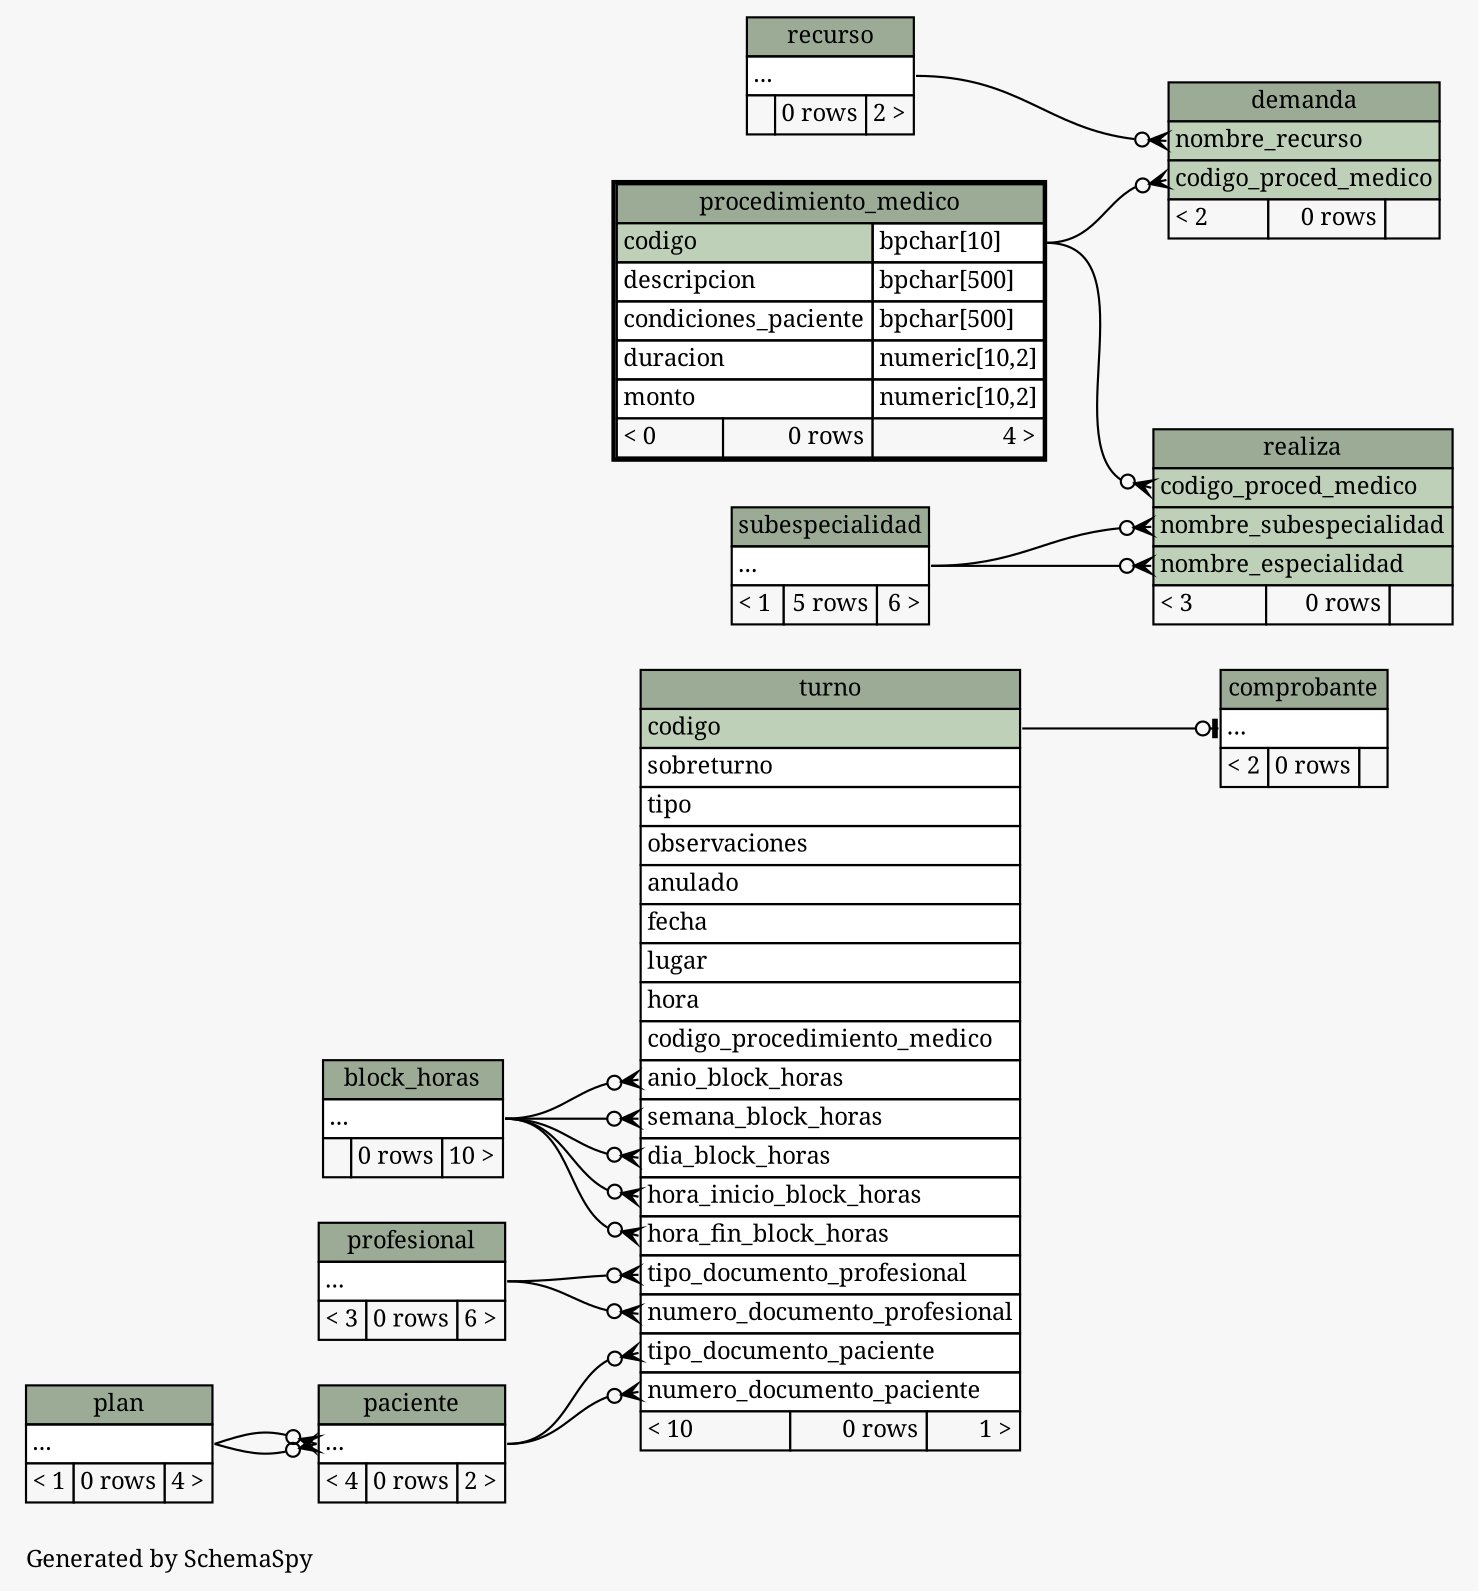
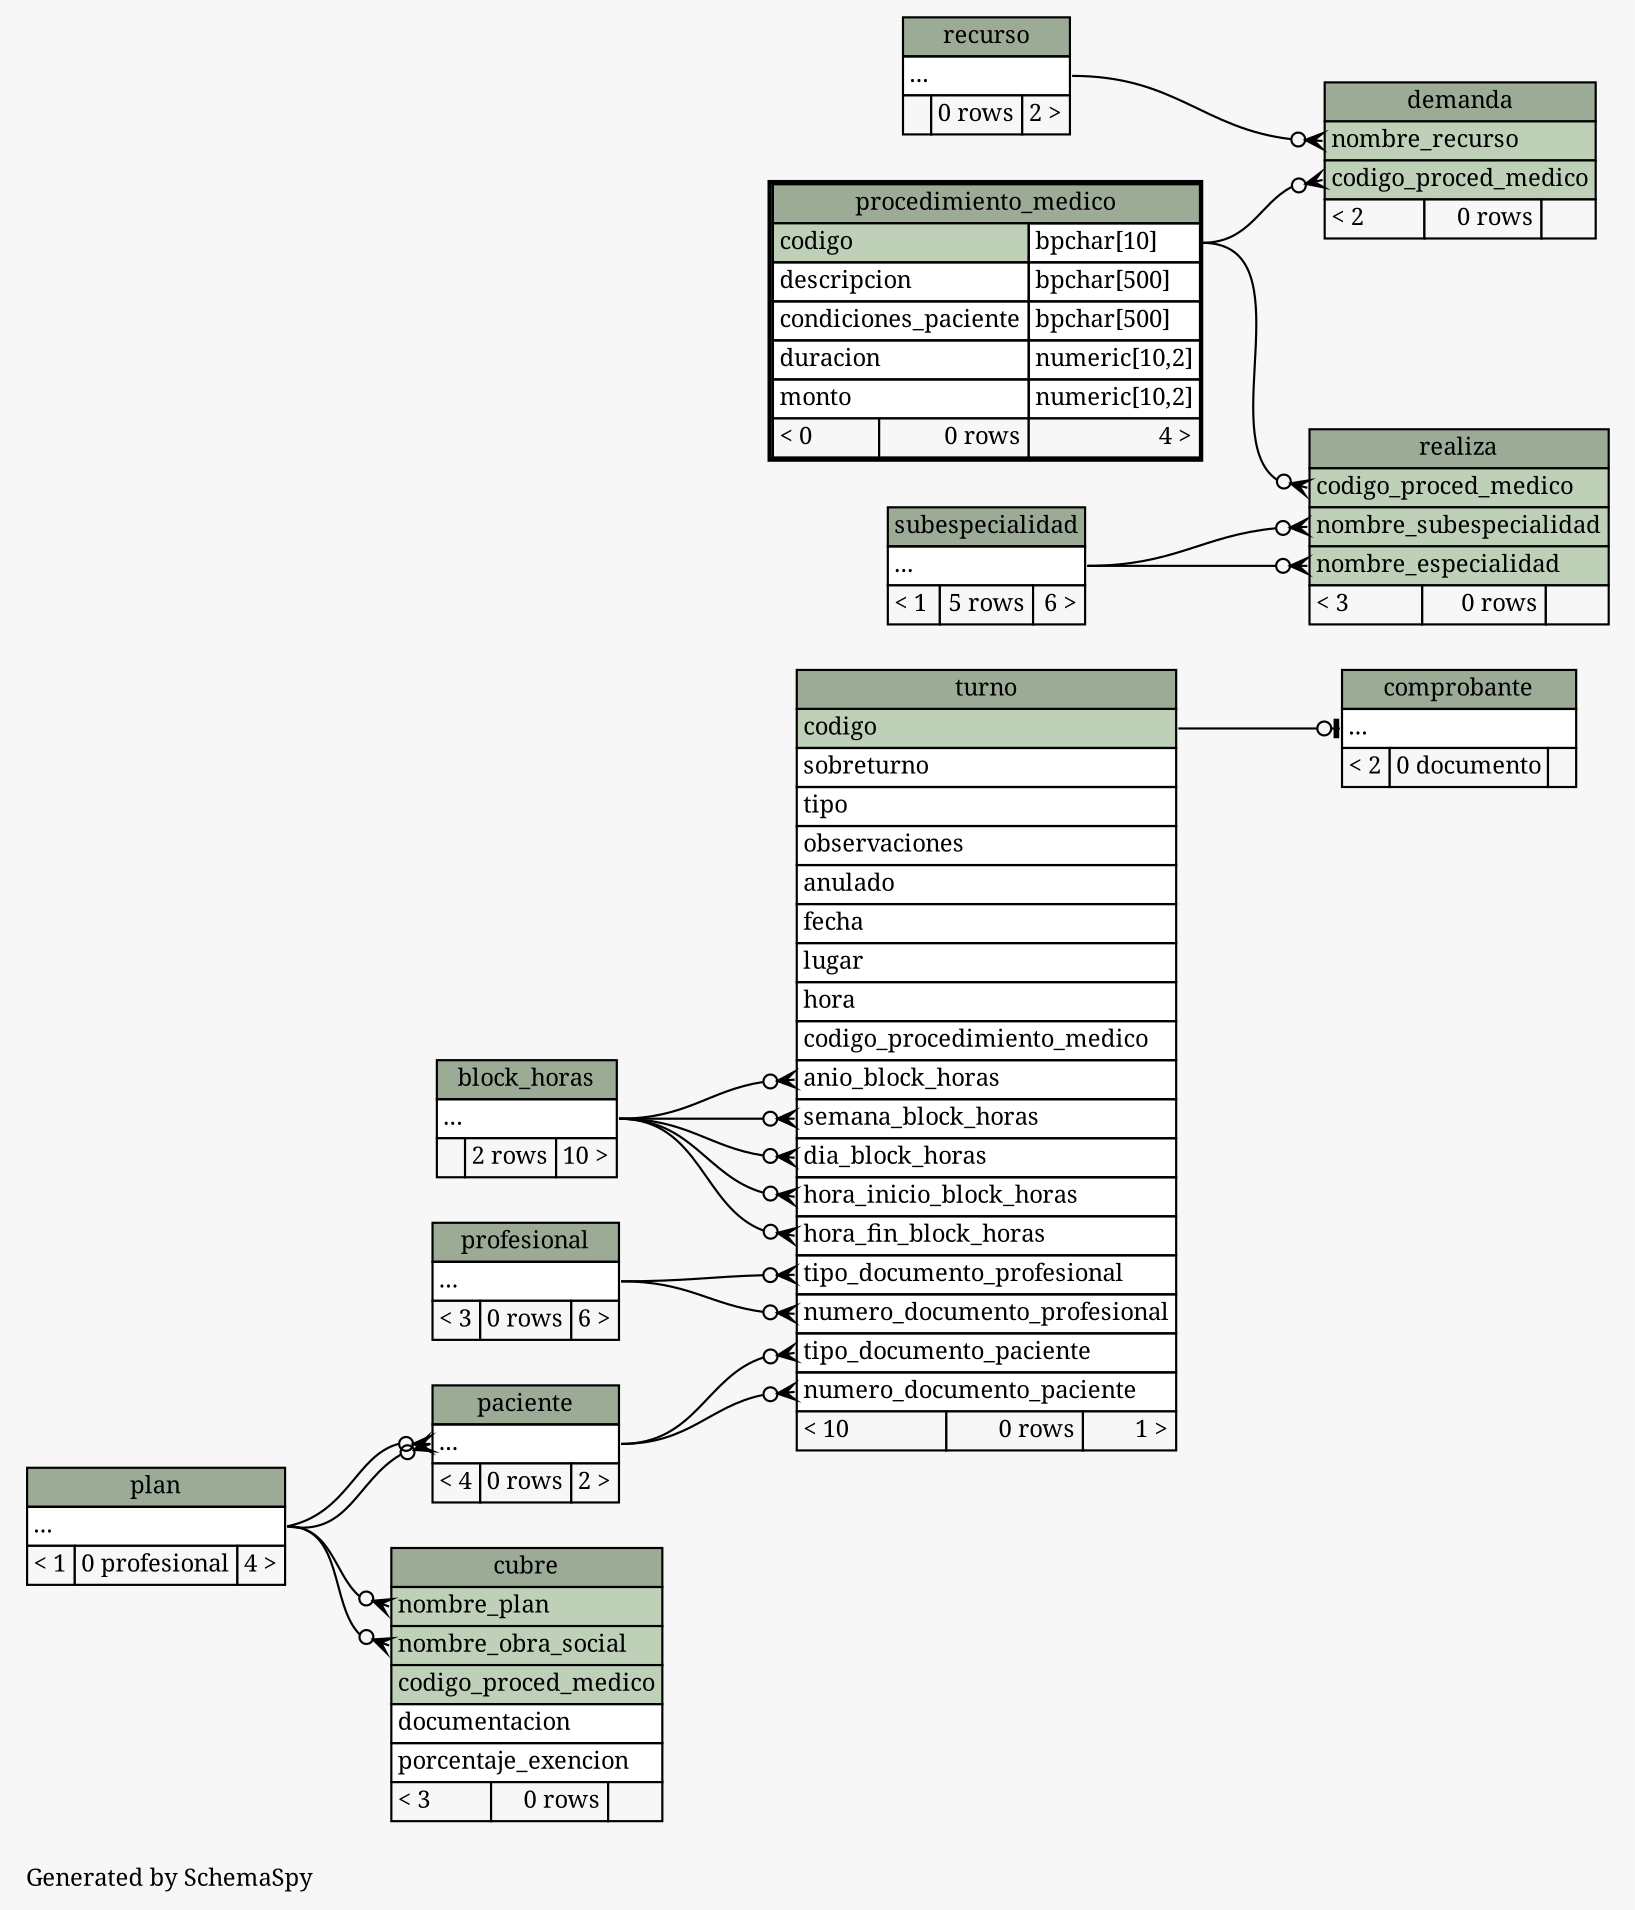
node "comprobante": text "0 rows" -> "0 documento"
node "block_horas": text "0 rows" -> "2 rows"
node "plan": text "0 rows" -> "0 profesional"
node "cubre": added
